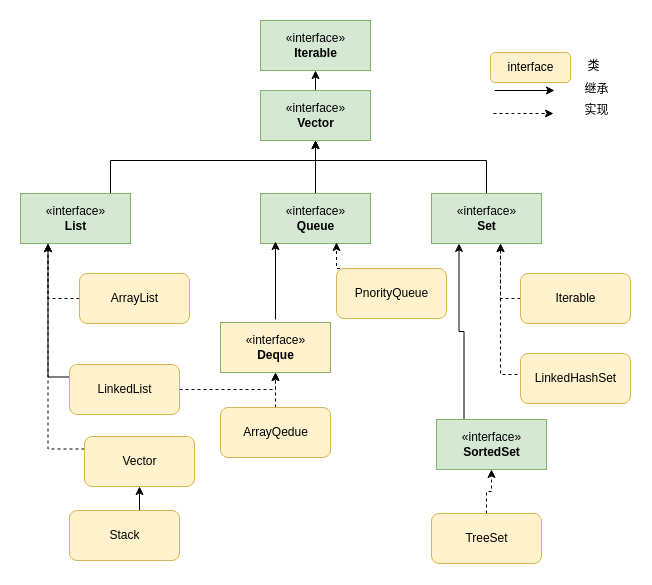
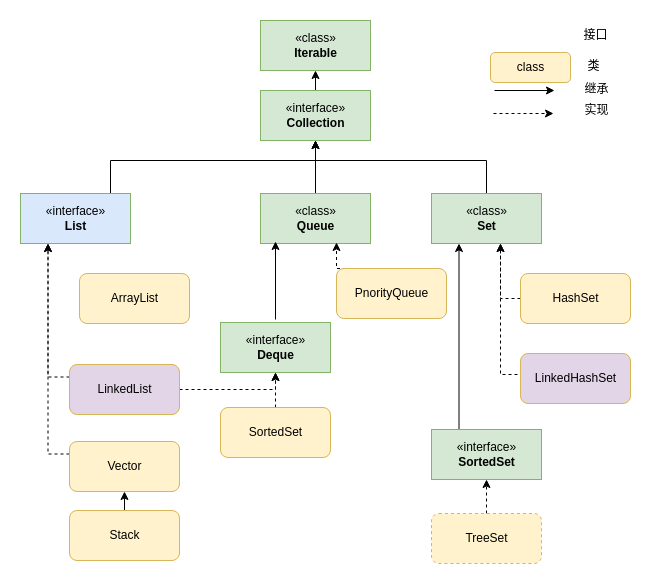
node "接口": added
node "«interface» Iterable": label "«interface» Iterable" -> "«class» Iterable"
node "interface": label "interface" -> "class"
node "«interface» Vector": label "«interface» Vector" -> "«interface» Collection"
node "«interface» List": fillcolor #d5e8d4 -> #dae8fc
node "«interface» Queue": label "«interface» Queue" -> "«class» Queue"
node "«interface» Set": label "«interface» Set" -> "«class» Set"
edge "ArrayList" -> "«interface» List": removed
node "Iterable": label "Iterable" -> "HashSet"
node "«interface» Deque": fillcolor #fff2cc -> #d5e8d4
edge "LinkedList" -> "«interface» List": style solid -> dashed
node "LinkedHashSet": fillcolor #fff2cc -> #e1d5e7
node "LinkedList": fillcolor #fff2cc -> #e1d5e7
node "ArrayQedue": label "ArrayQedue" -> "SortedSet"
node "«interface» SortedSet": moved (492, 445) -> (487, 455)
node "Vector": moved (140, 462) -> (125, 467)
node "TreeSet": style solid -> dashed
